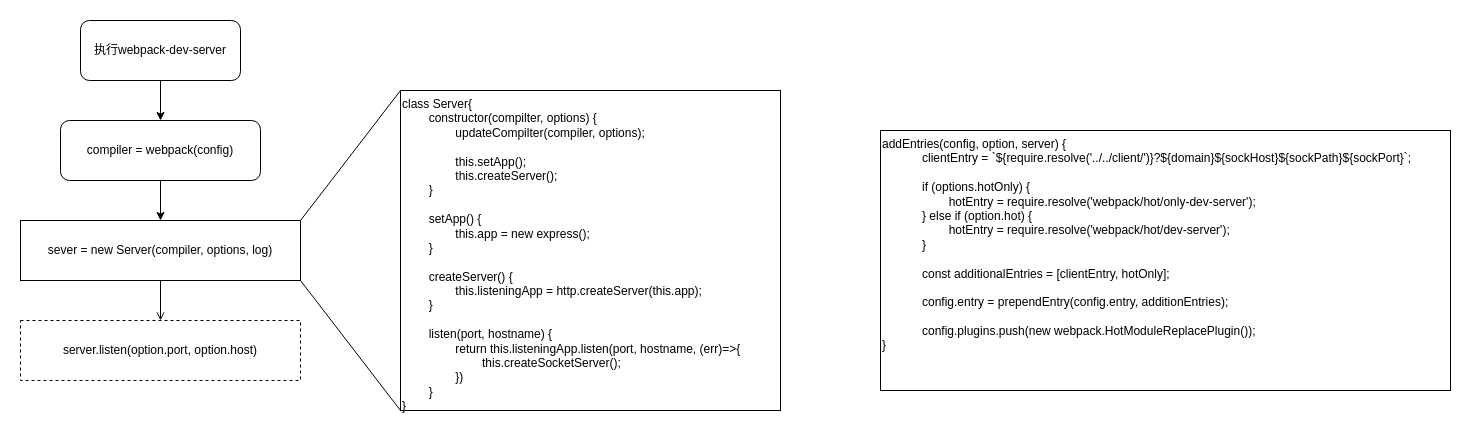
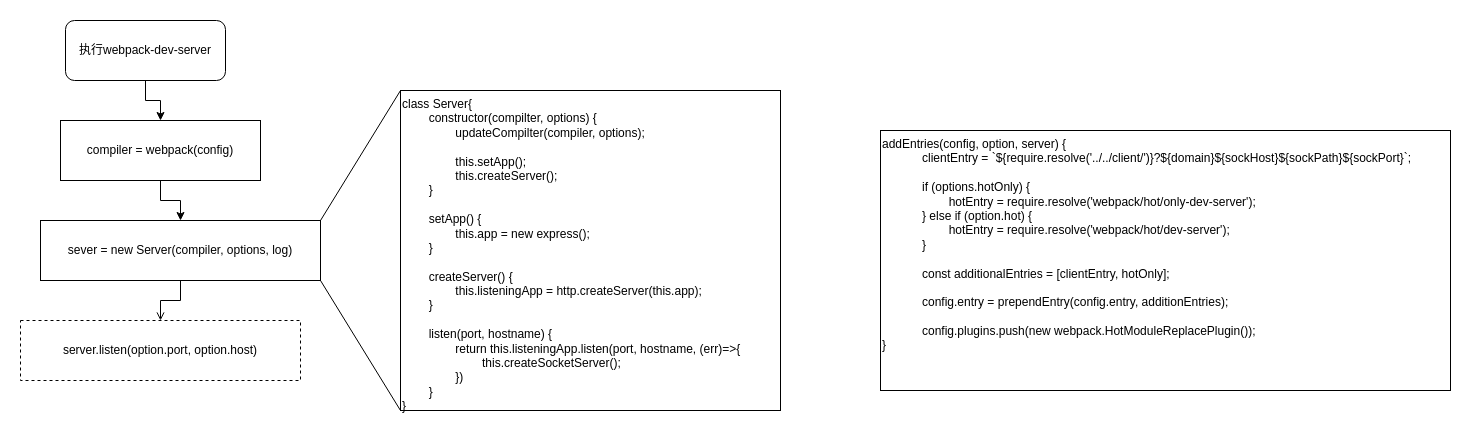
node "执行webpack-dev-server": moved (161, 51) -> (146, 51)
node "compiler = webpack(config)": shape rounded rectangle -> rectangle
node "sever = new Server(compiler, options, log)": moved (161, 251) -> (181, 251)
